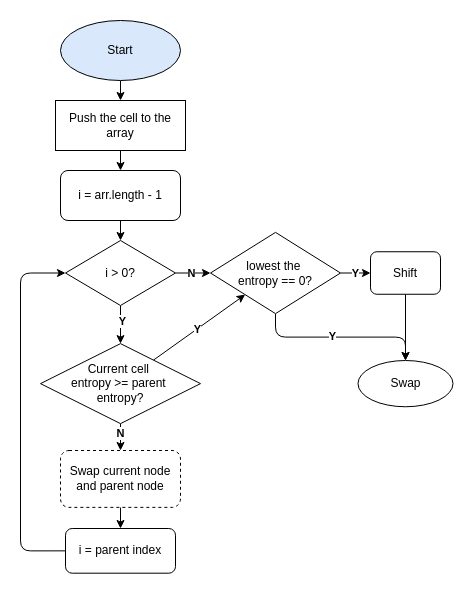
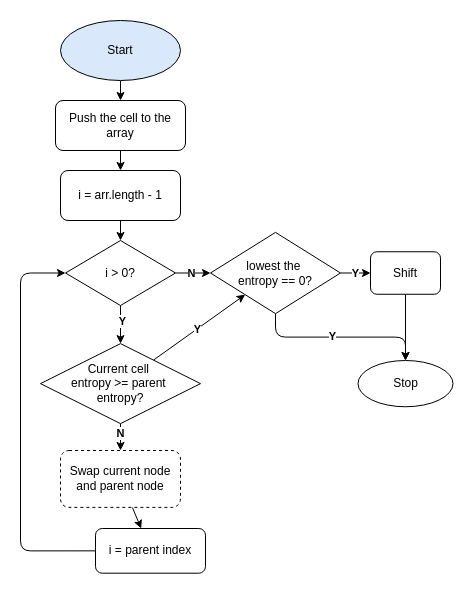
node "Push the cell to the array": shape rectangle -> rounded rectangle
node "Swap": label "Swap" -> "Stop"
node "i = parent index": moved (121, 551) -> (151, 551)
